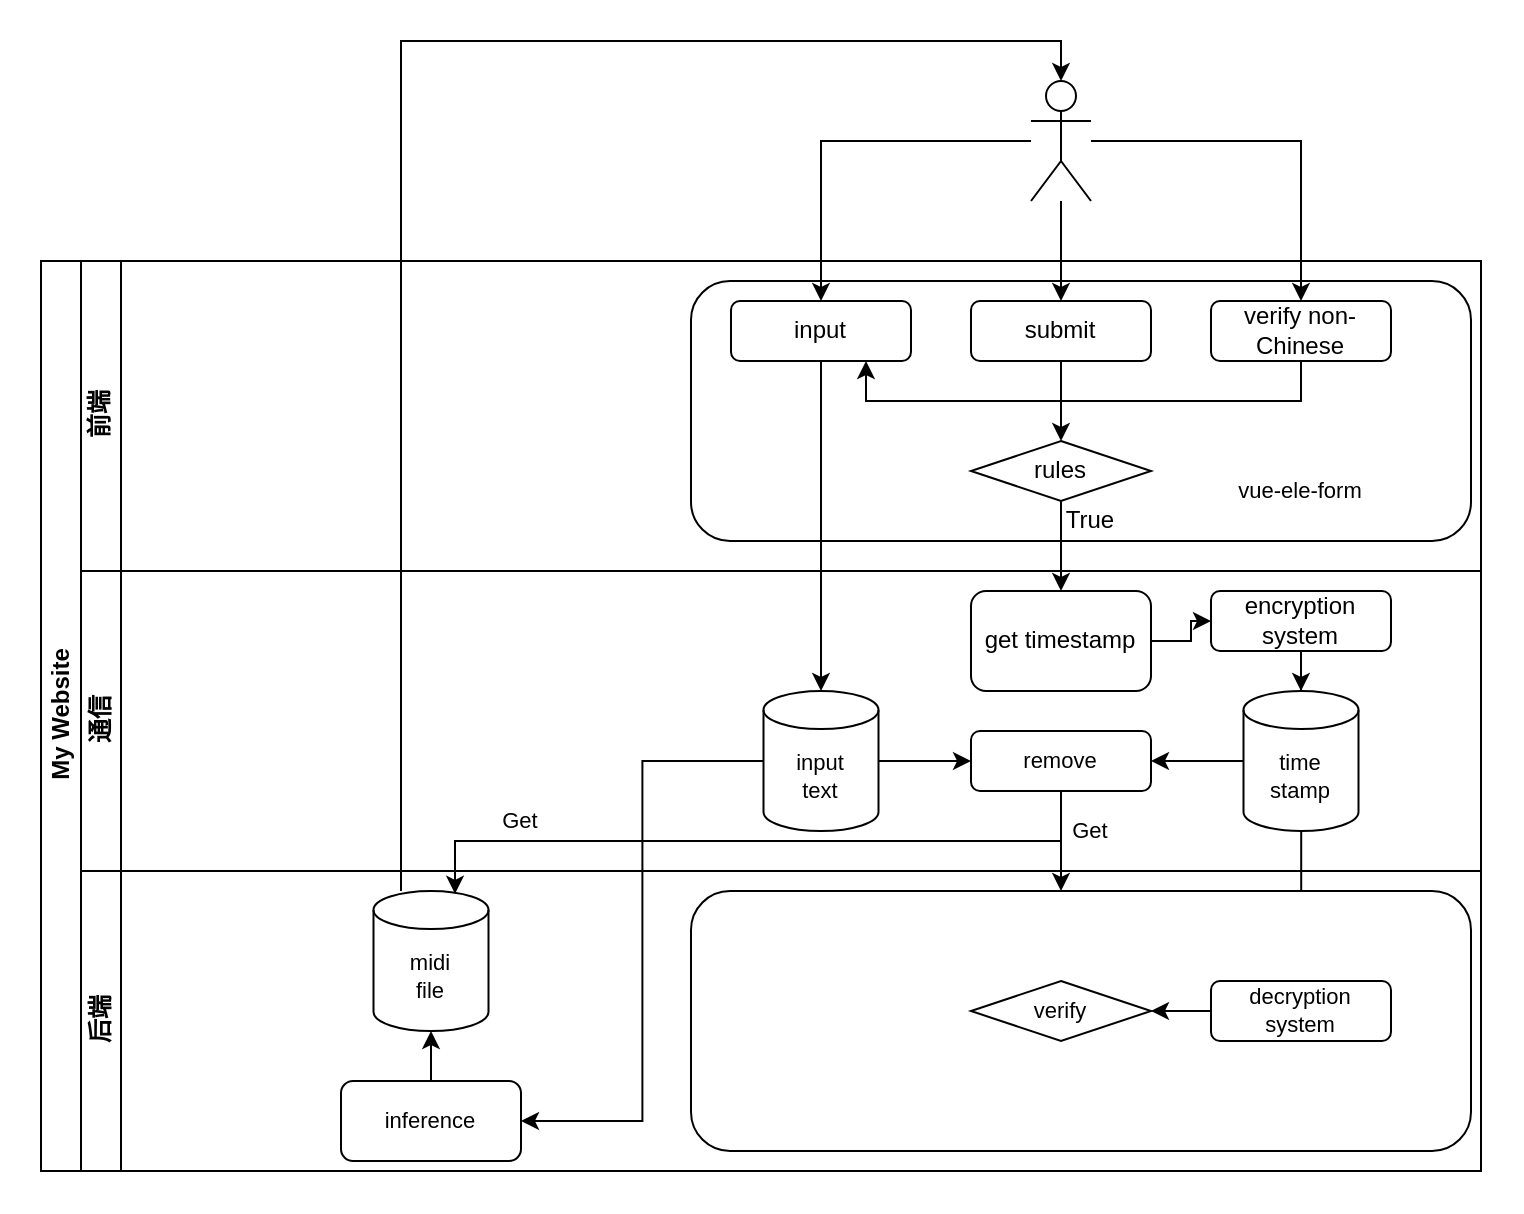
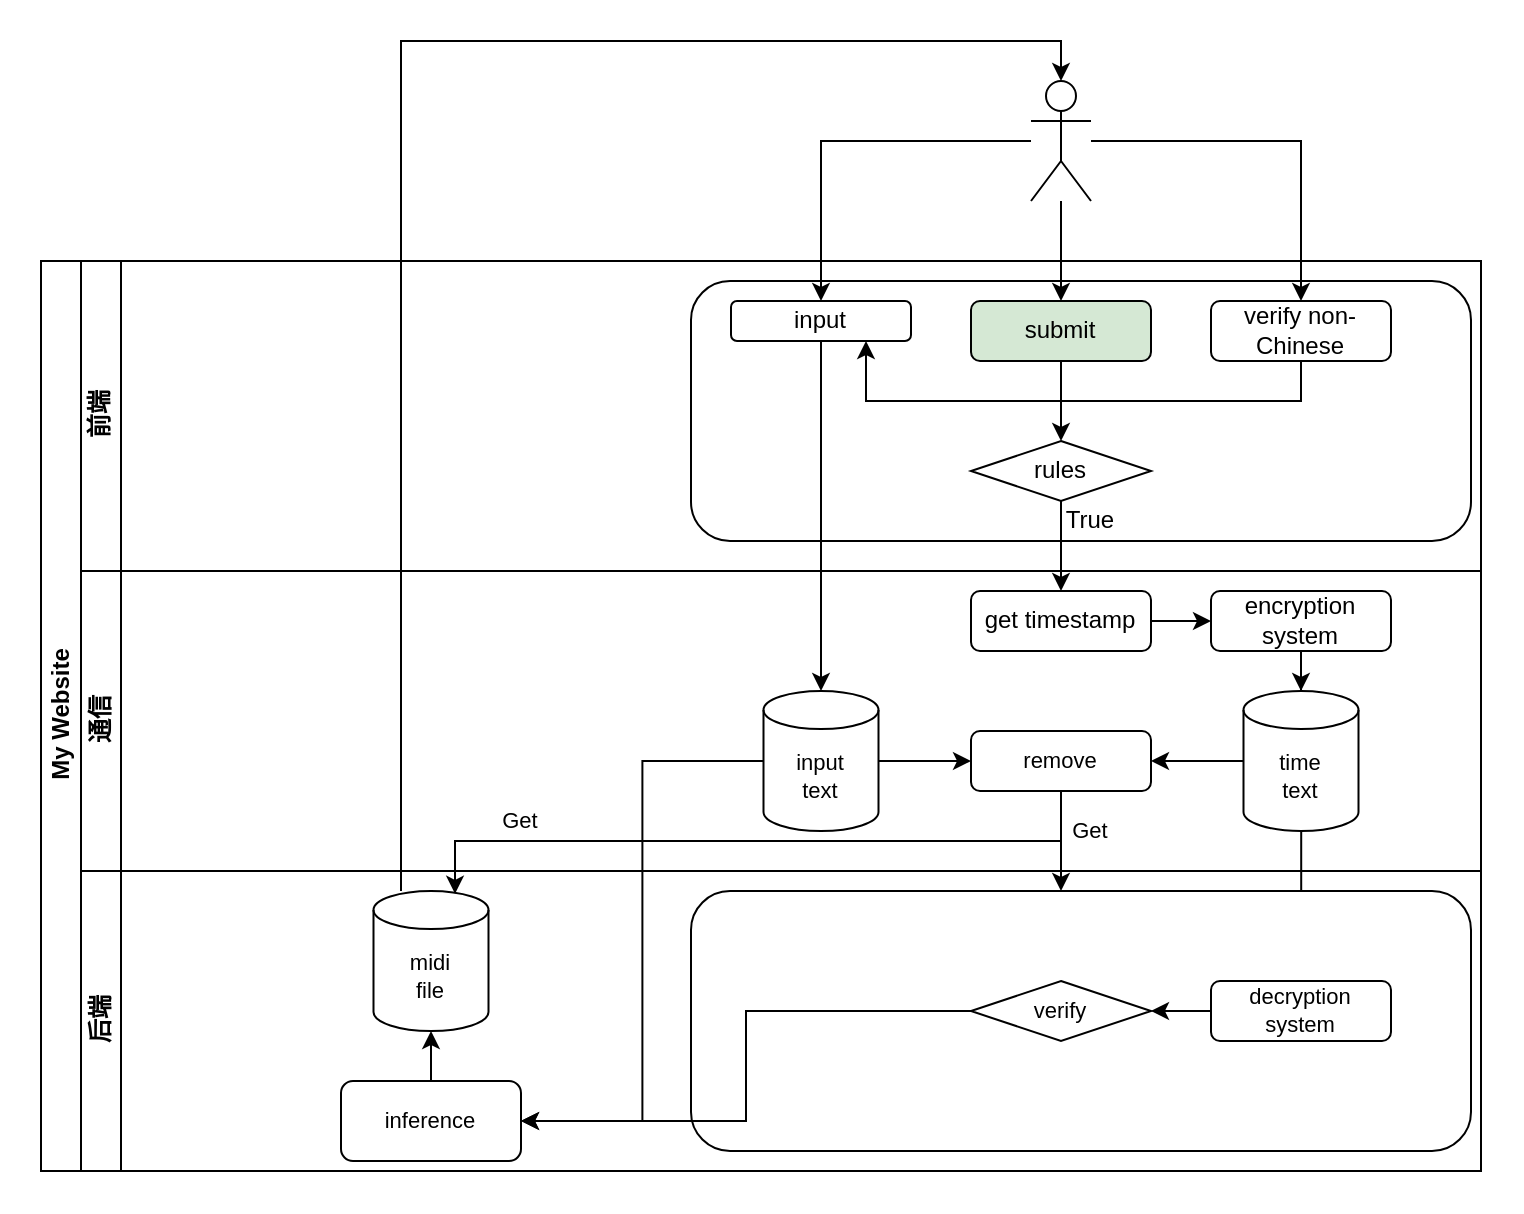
node "input": size 180x60 -> 180x40
node "submit": fillcolor #ffffff -> #d5e8d4
node "vue-ele-form": removed
node "get timestamp": size 180x100 -> 180x60
node "time stamp": label "time stamp" -> "time text"
edge "verify" -> "inference": added
